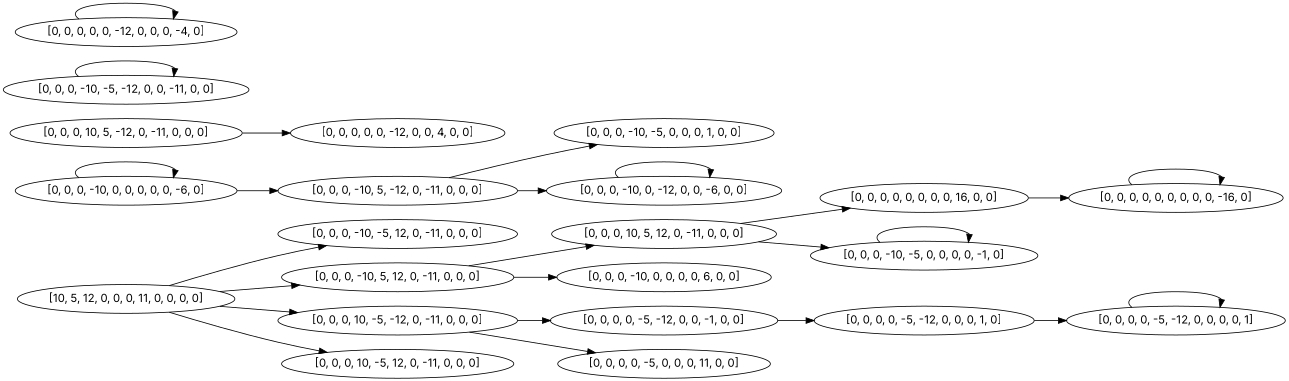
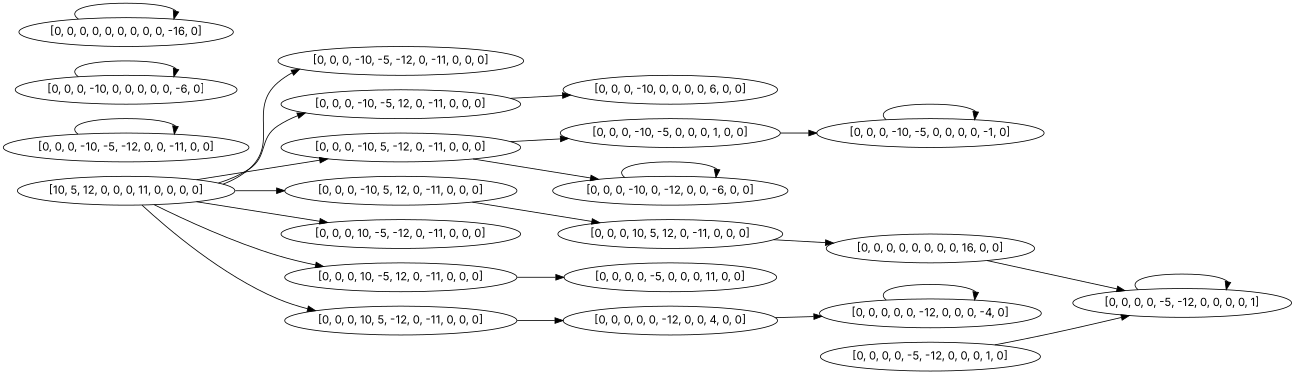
node "[0, 0, 0, -10, -5, -12, 0, -11, 0, 0, 0]": added
edge "[0, 0, 0, -10, 0, 0, 0, 0, 0, -6, 0]" -> "[0, 0, 0, -10, 5, -12, 0, -11, 0, 0, 0]": now "[10, 5, 12, 0, 0, 0, 11, 0, 0, 0, 0]" -> "[0, 0, 0, -10, 5, -12, 0, -11, 0, 0, 0]"
edge "[0, 0, 0, 0, 0, 0, 0, 0, 16, 0, 0]" -> "[0, 0, 0, 0, 0, 0, 0, 0, 0, -16, 0]": now "[0, 0, 0, 0, 0, 0, 0, 0, 16, 0, 0]" -> "[0, 0, 0, 0, -5, -12, 0, 0, 0, 0, 1]"
edge "[0, 0, 0, 10, 5, 12, 0, -11, 0, 0, 0]" -> "[0, 0, 0, -10, -5, 0, 0, 0, 0, -1, 0]": now "[0, 0, 0, -10, -5, 0, 0, 0, 1, 0, 0]" -> "[0, 0, 0, -10, -5, 0, 0, 0, 0, -1, 0]"
edge "[10, 5, 12, 0, 0, 0, 11, 0, 0, 0, 0]" -> "[0, 0, 0, 10, 5, -12, 0, -11, 0, 0, 0]": added
edge "[0, 0, 0, -10, 5, 12, 0, -11, 0, 0, 0]" -> "[0, 0, 0, -10, 0, 0, 0, 0, 6, 0, 0]": now "[0, 0, 0, -10, -5, 12, 0, -11, 0, 0, 0]" -> "[0, 0, 0, -10, 0, 0, 0, 0, 6, 0, 0]"
edge "[0, 0, 0, 0, 0, -12, 0, 0, 4, 0, 0]" -> "[0, 0, 0, 0, 0, -12, 0, 0, 0, -4, 0]": added
node "[0, 0, 0, 0, -5, -12, 0, 0, -1, 0, 0]": removed
edge "[0, 0, 0, 10, -5, -12, 0, -11, 0, 0, 0]" -> "[0, 0, 0, 0, -5, 0, 0, 0, 11, 0, 0]": now "[0, 0, 0, 10, -5, 12, 0, -11, 0, 0, 0]" -> "[0, 0, 0, 0, -5, 0, 0, 0, 11, 0, 0]"
